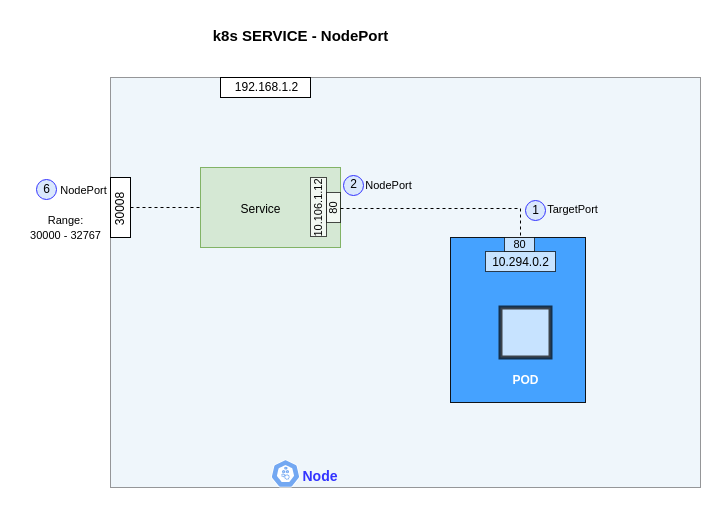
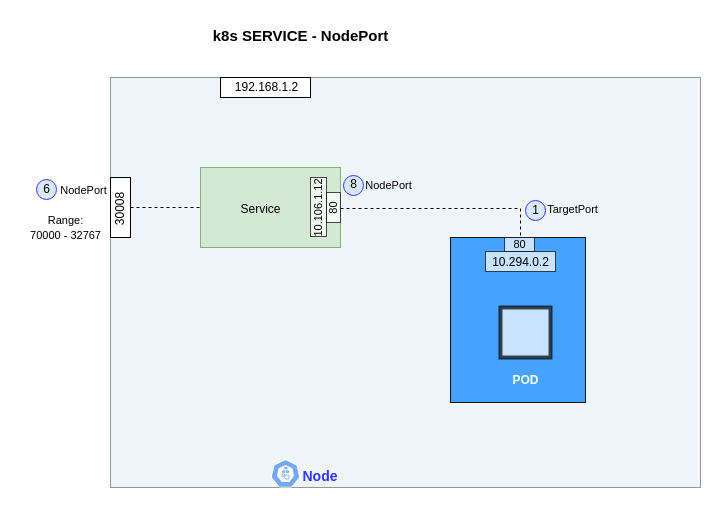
node "2": label "2" -> "8"
node "Range: 30000 - 32767": label "Range: 30000 - 32767" -> "Range: 70000 - 32767"
